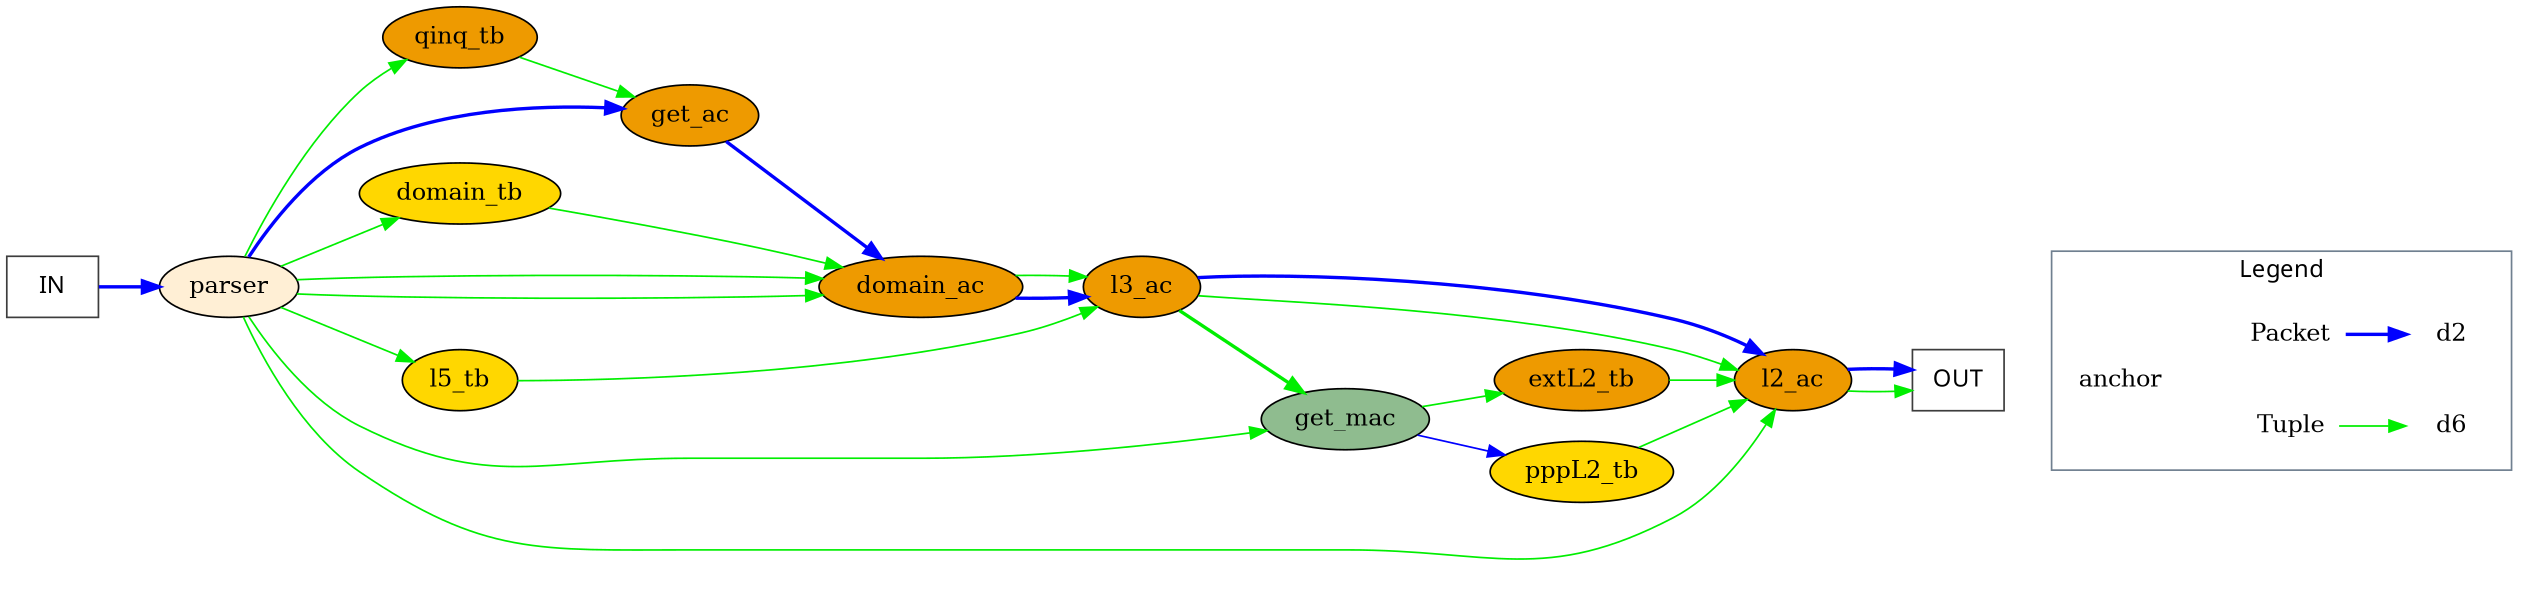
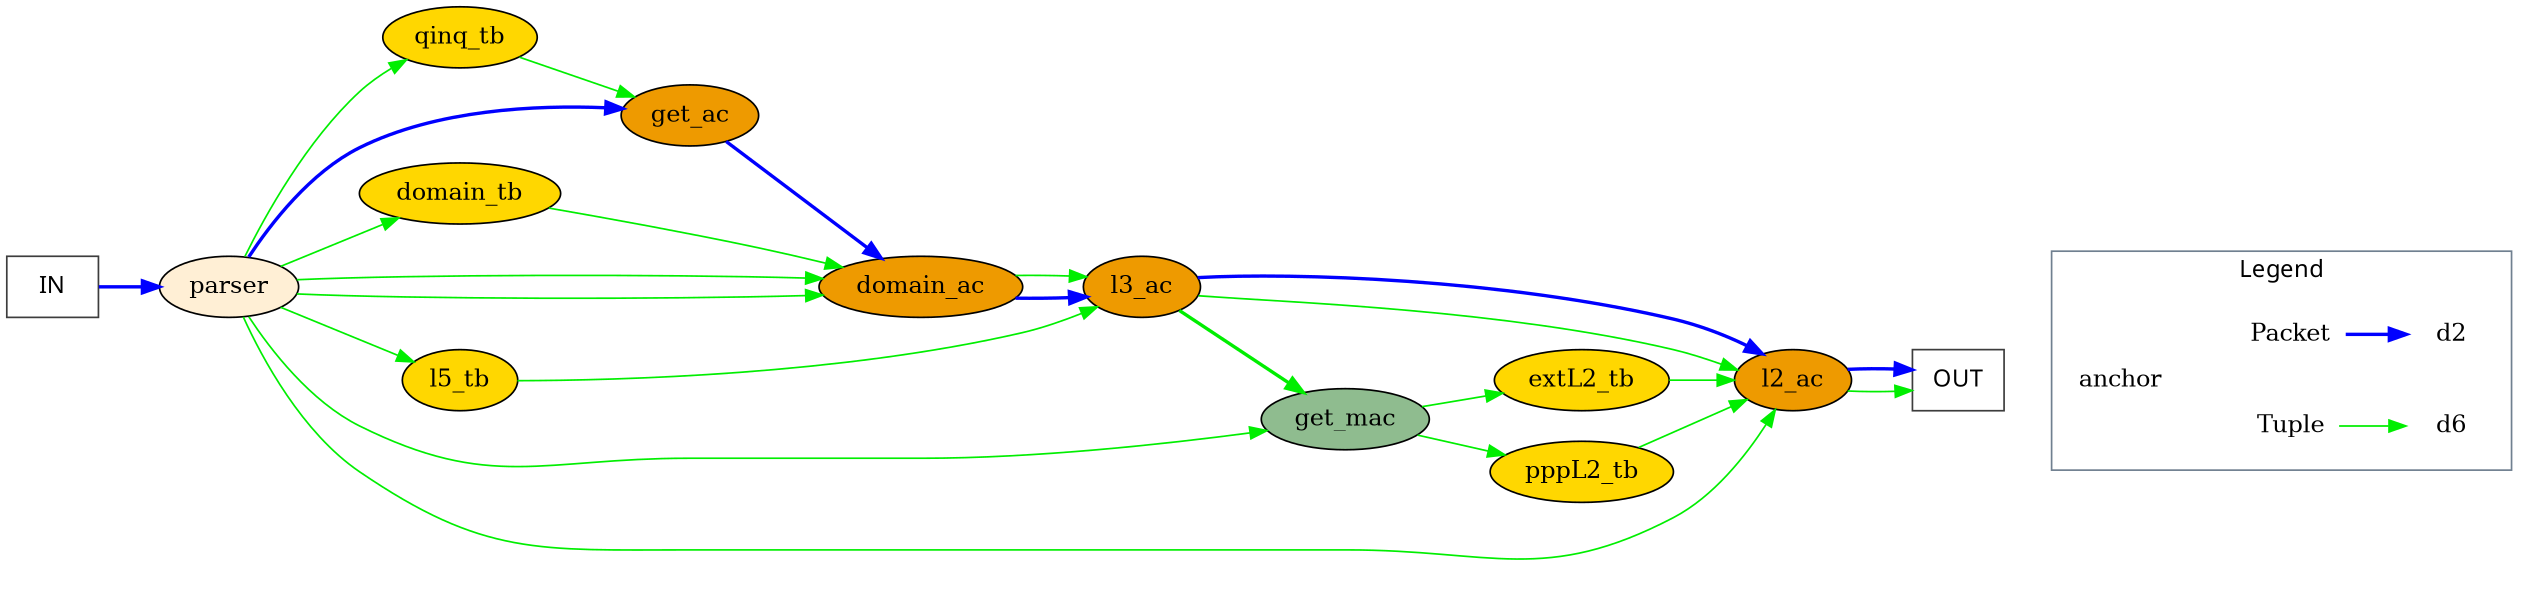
node "qinq_tb": fillcolor orange2 -> gold
node "extL2_tb": fillcolor orange2 -> gold
edge "get_mac" -> "pppL2_tb": color blue -> green2
